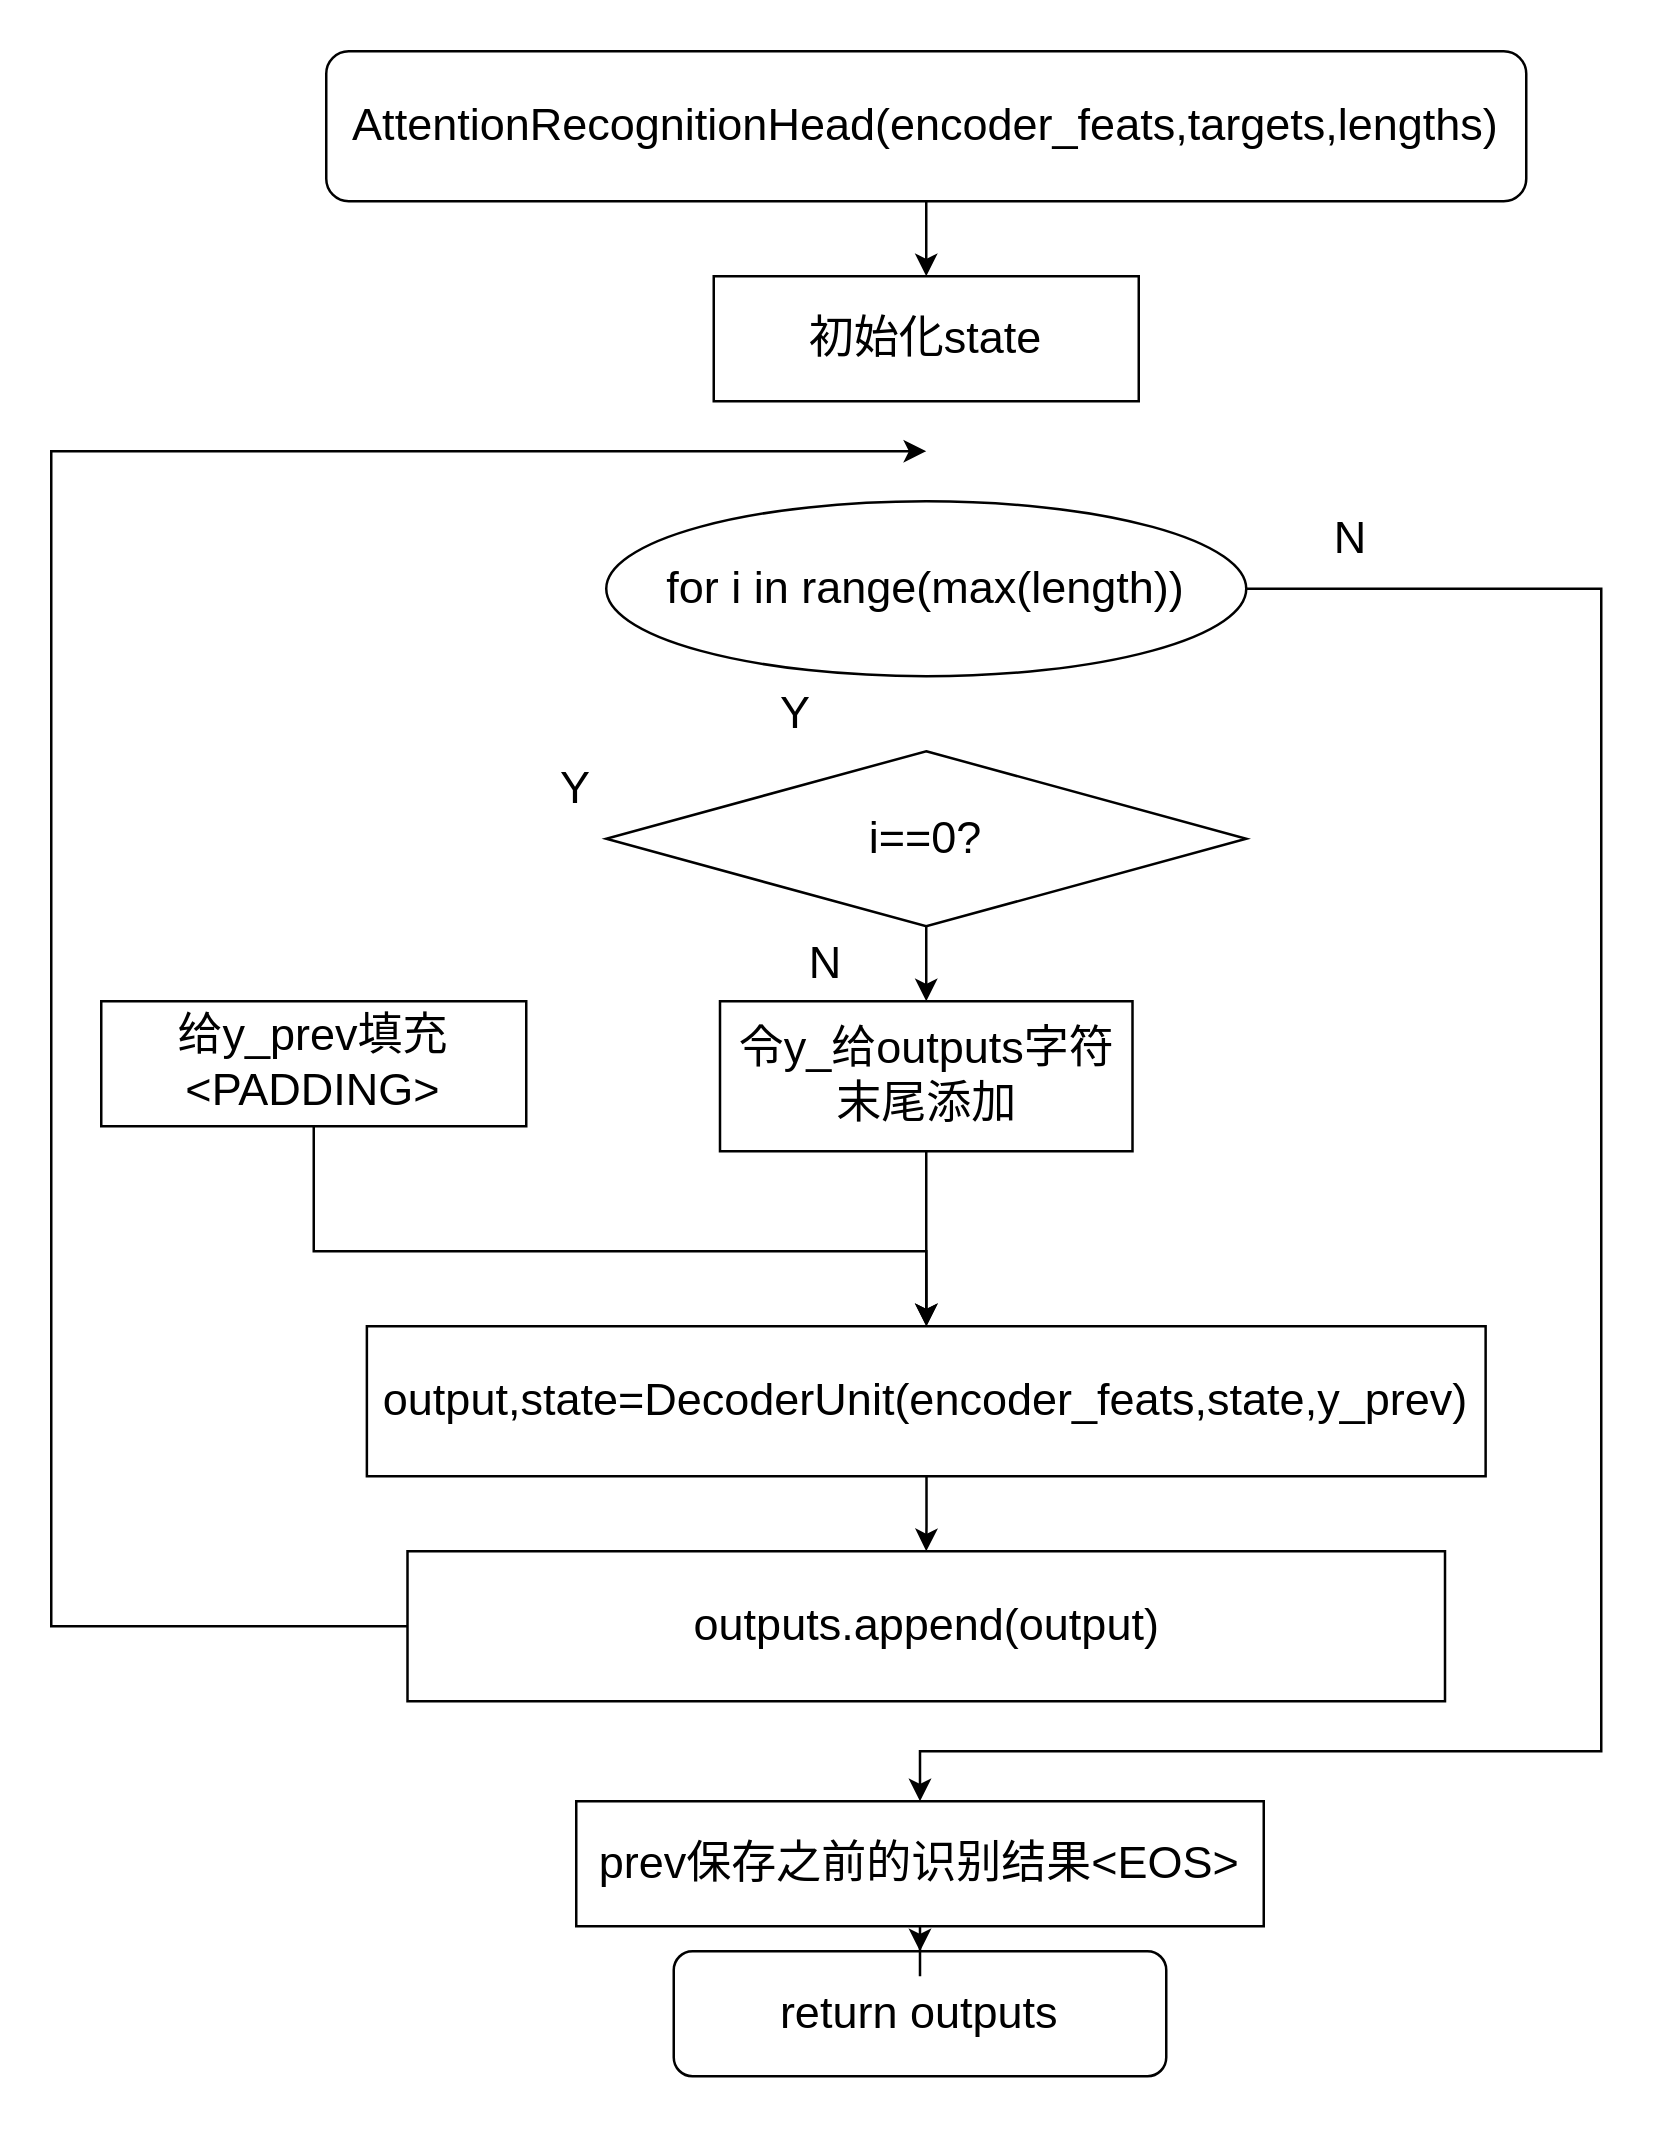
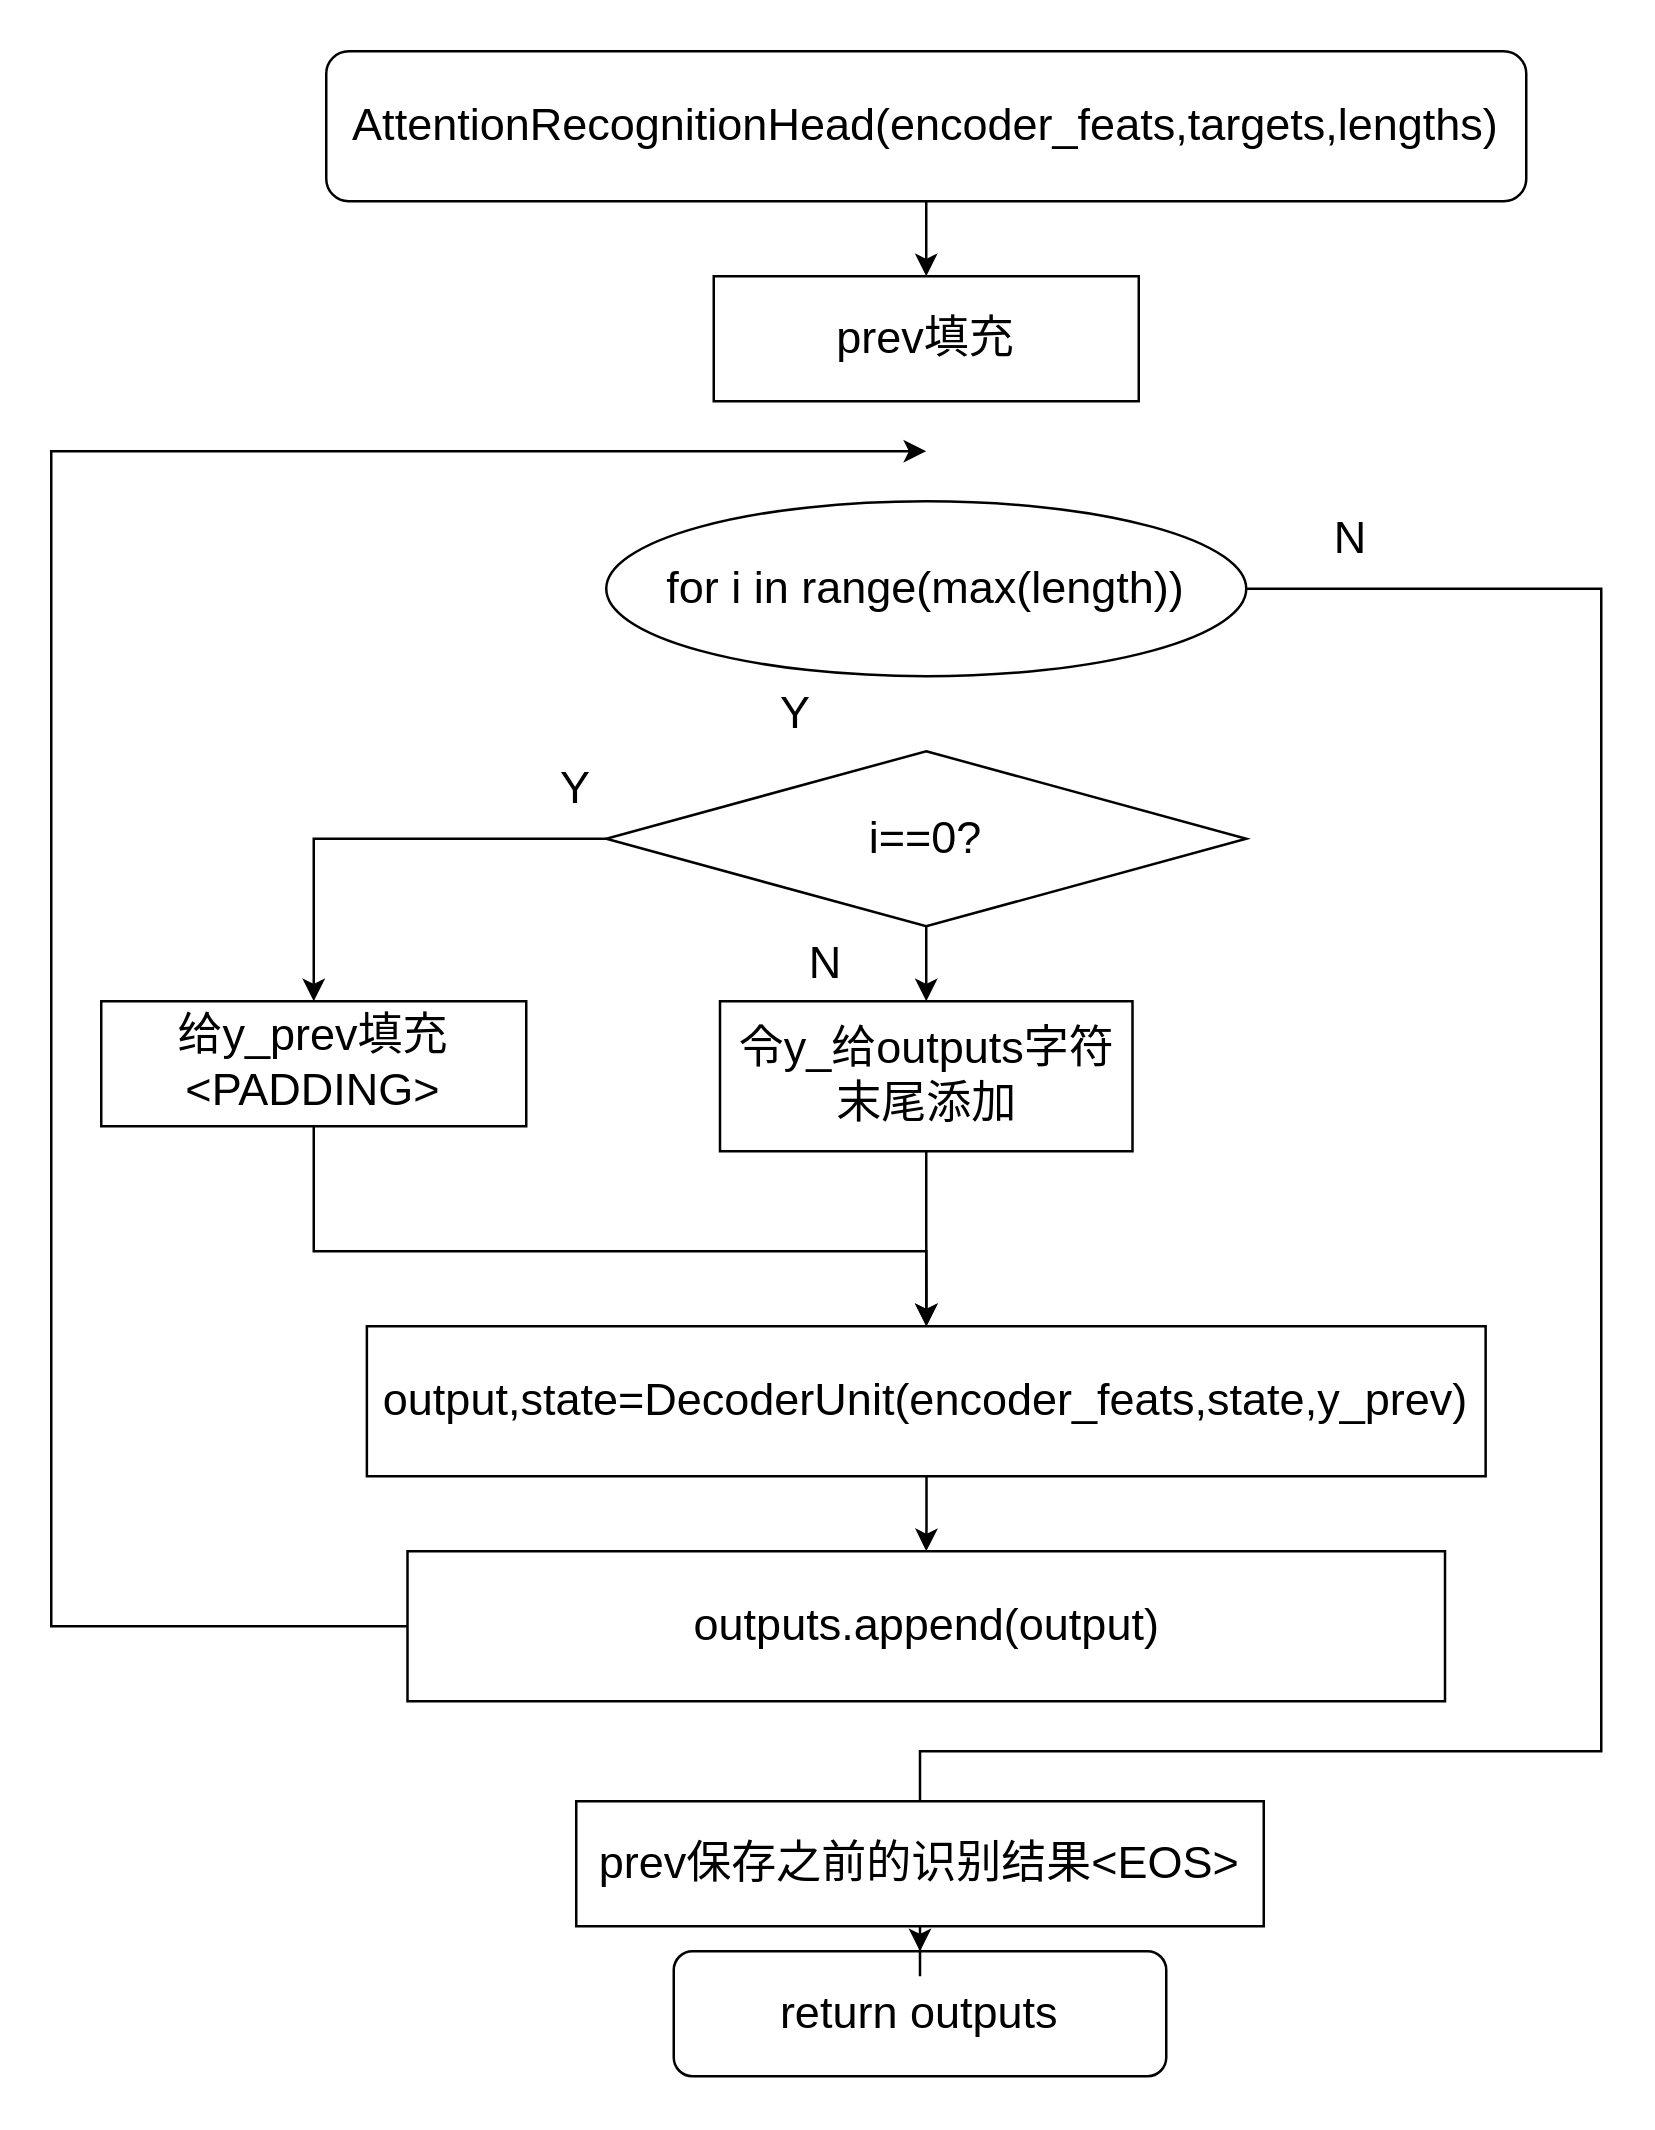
node "初始化state": label "初始化state" -> "prev填充"
edge "i==0?" -> "给y_prev填充<PADDING>": added
edge "for i in range(max(length))" -> "prev保存之前的识别结果<EOS>": arrowhead classic -> none
